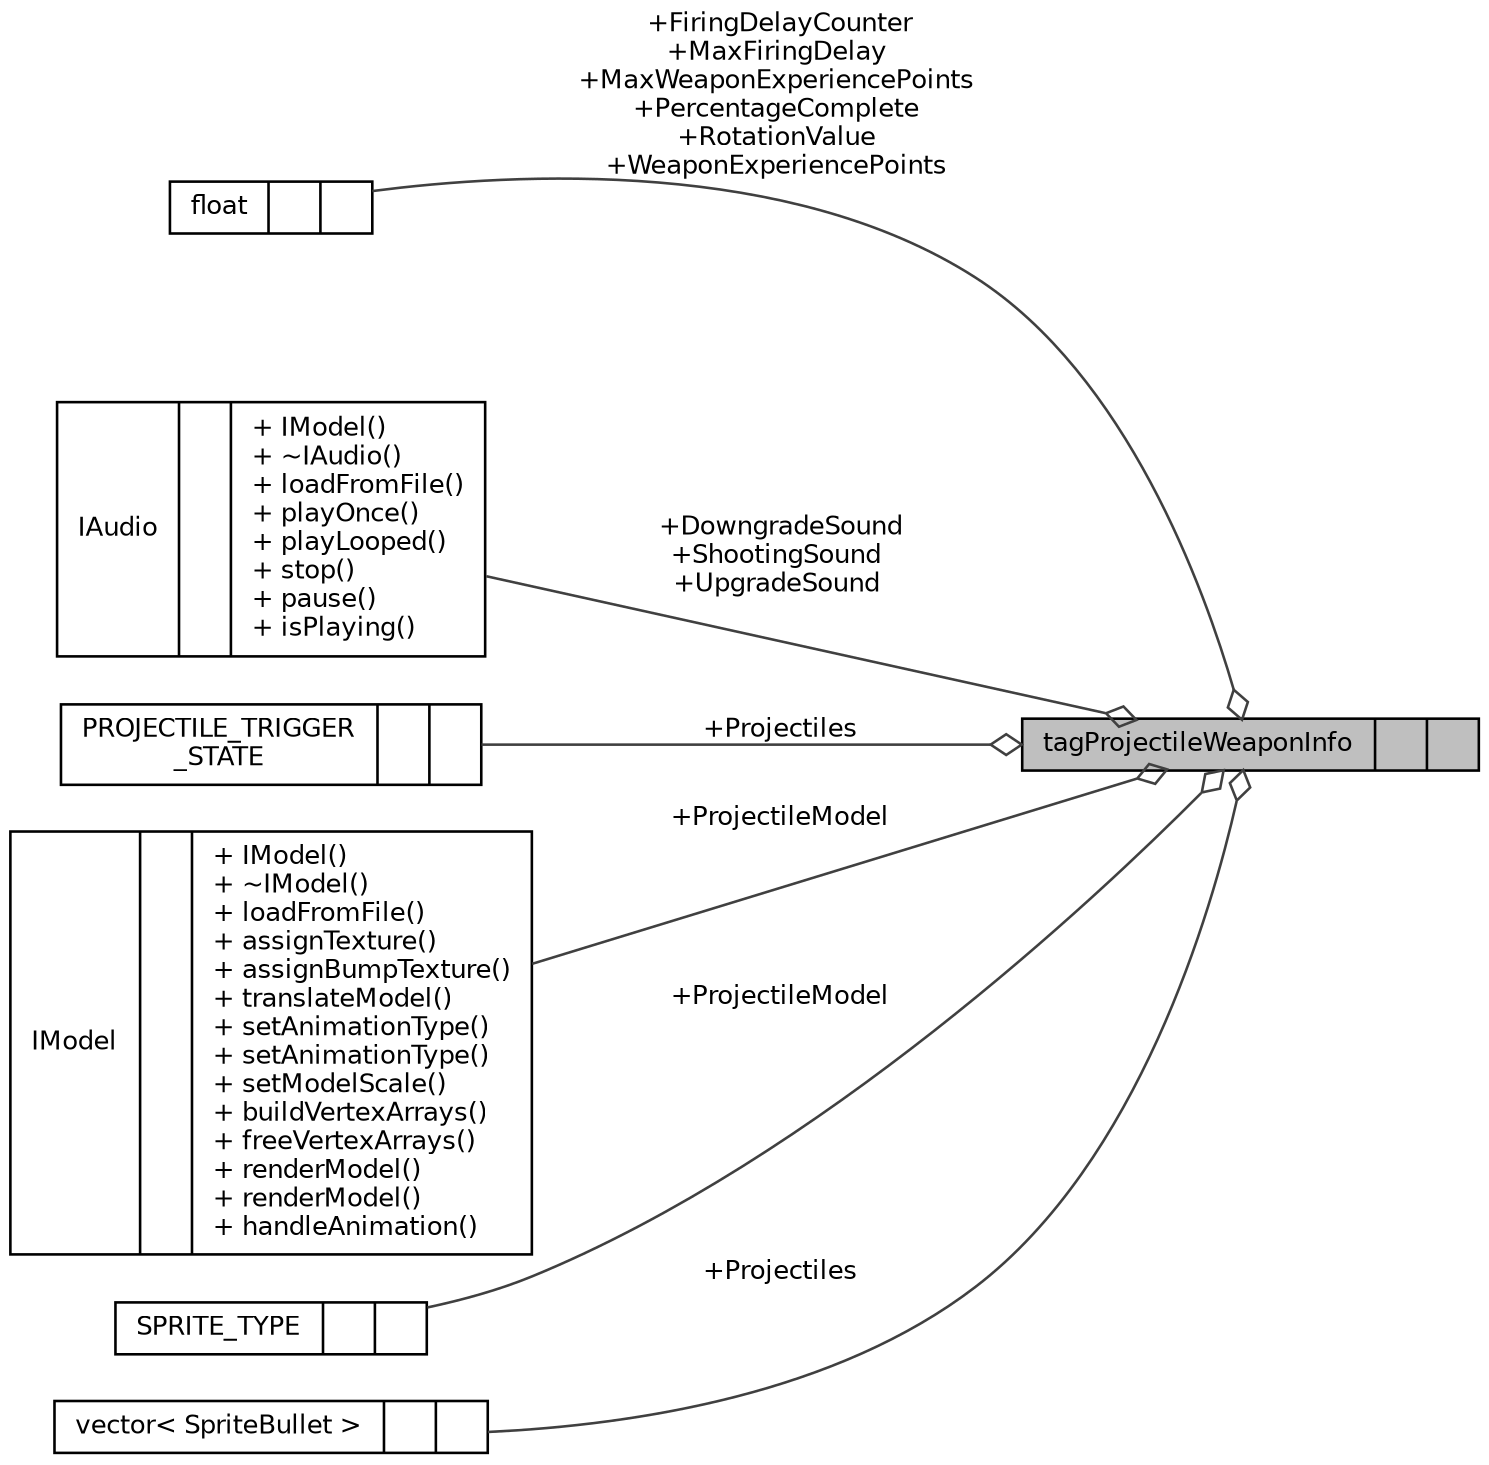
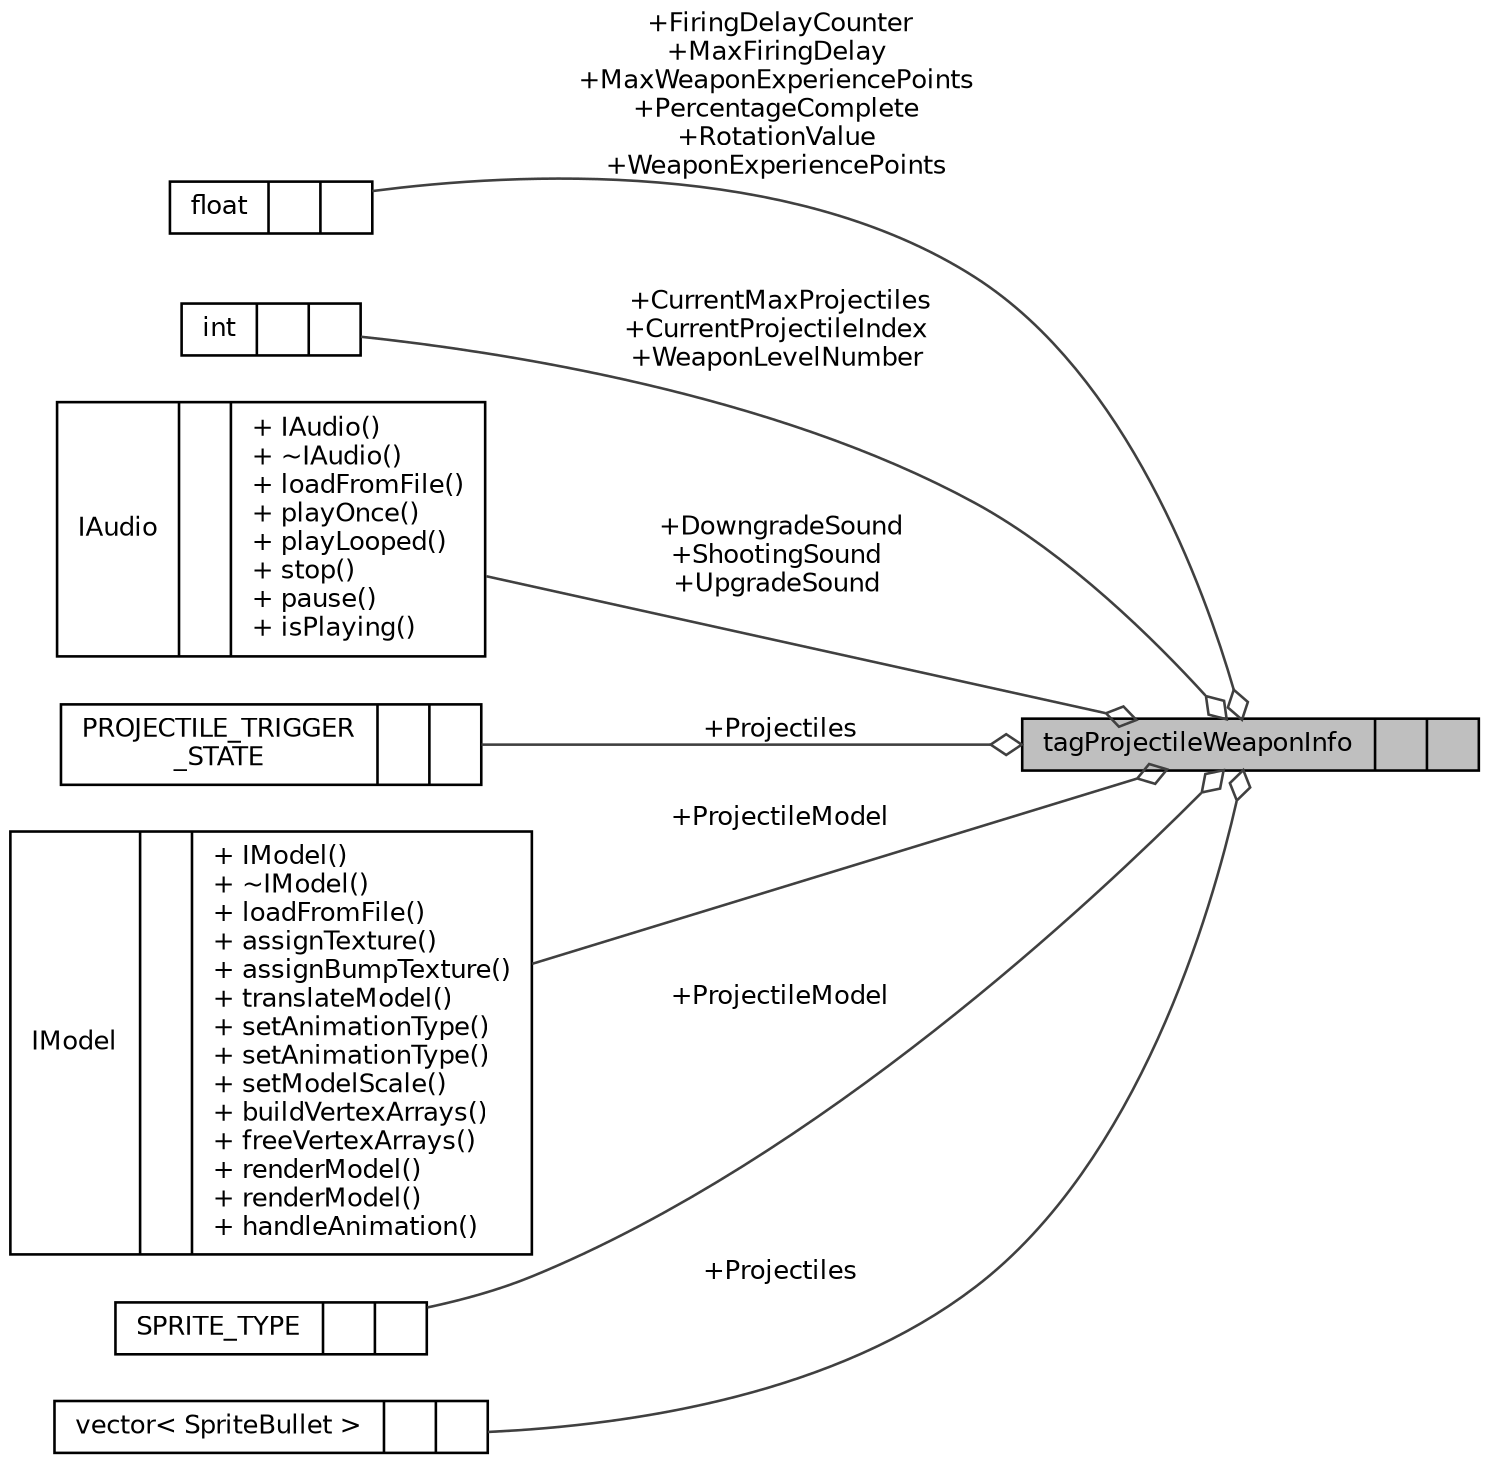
node "int": added
node "IAudio": text "+ IModel()" -> "+ IAudio()"
